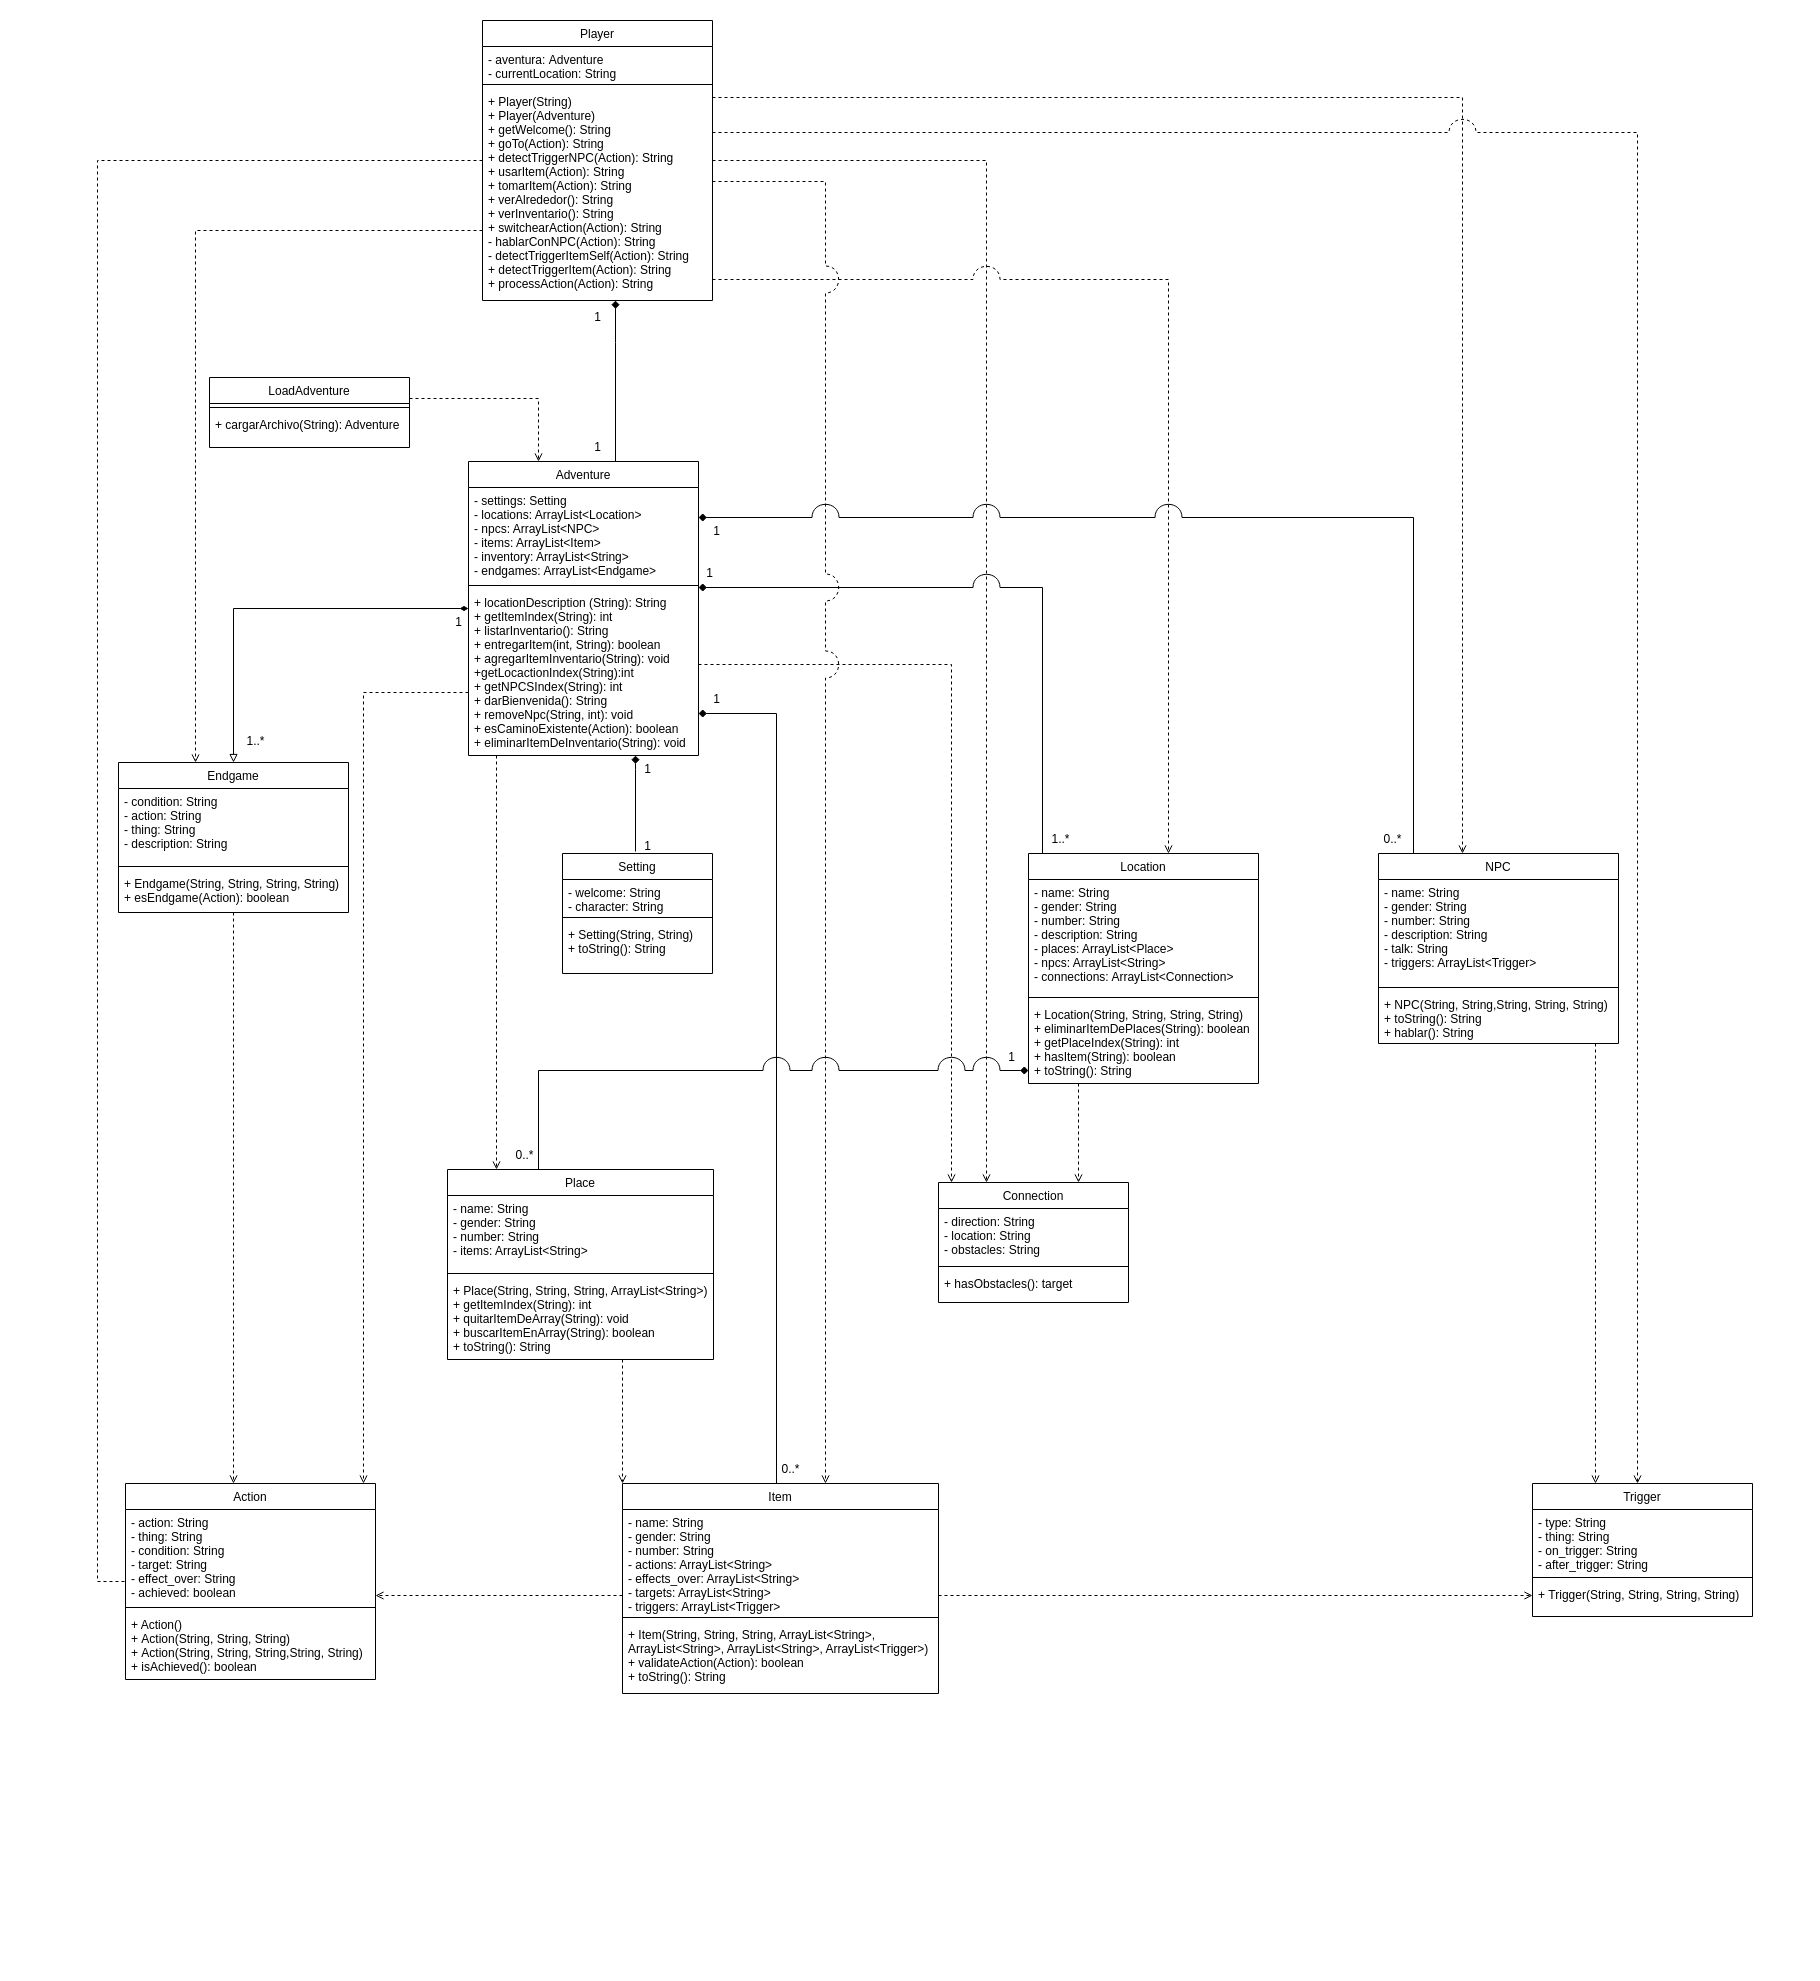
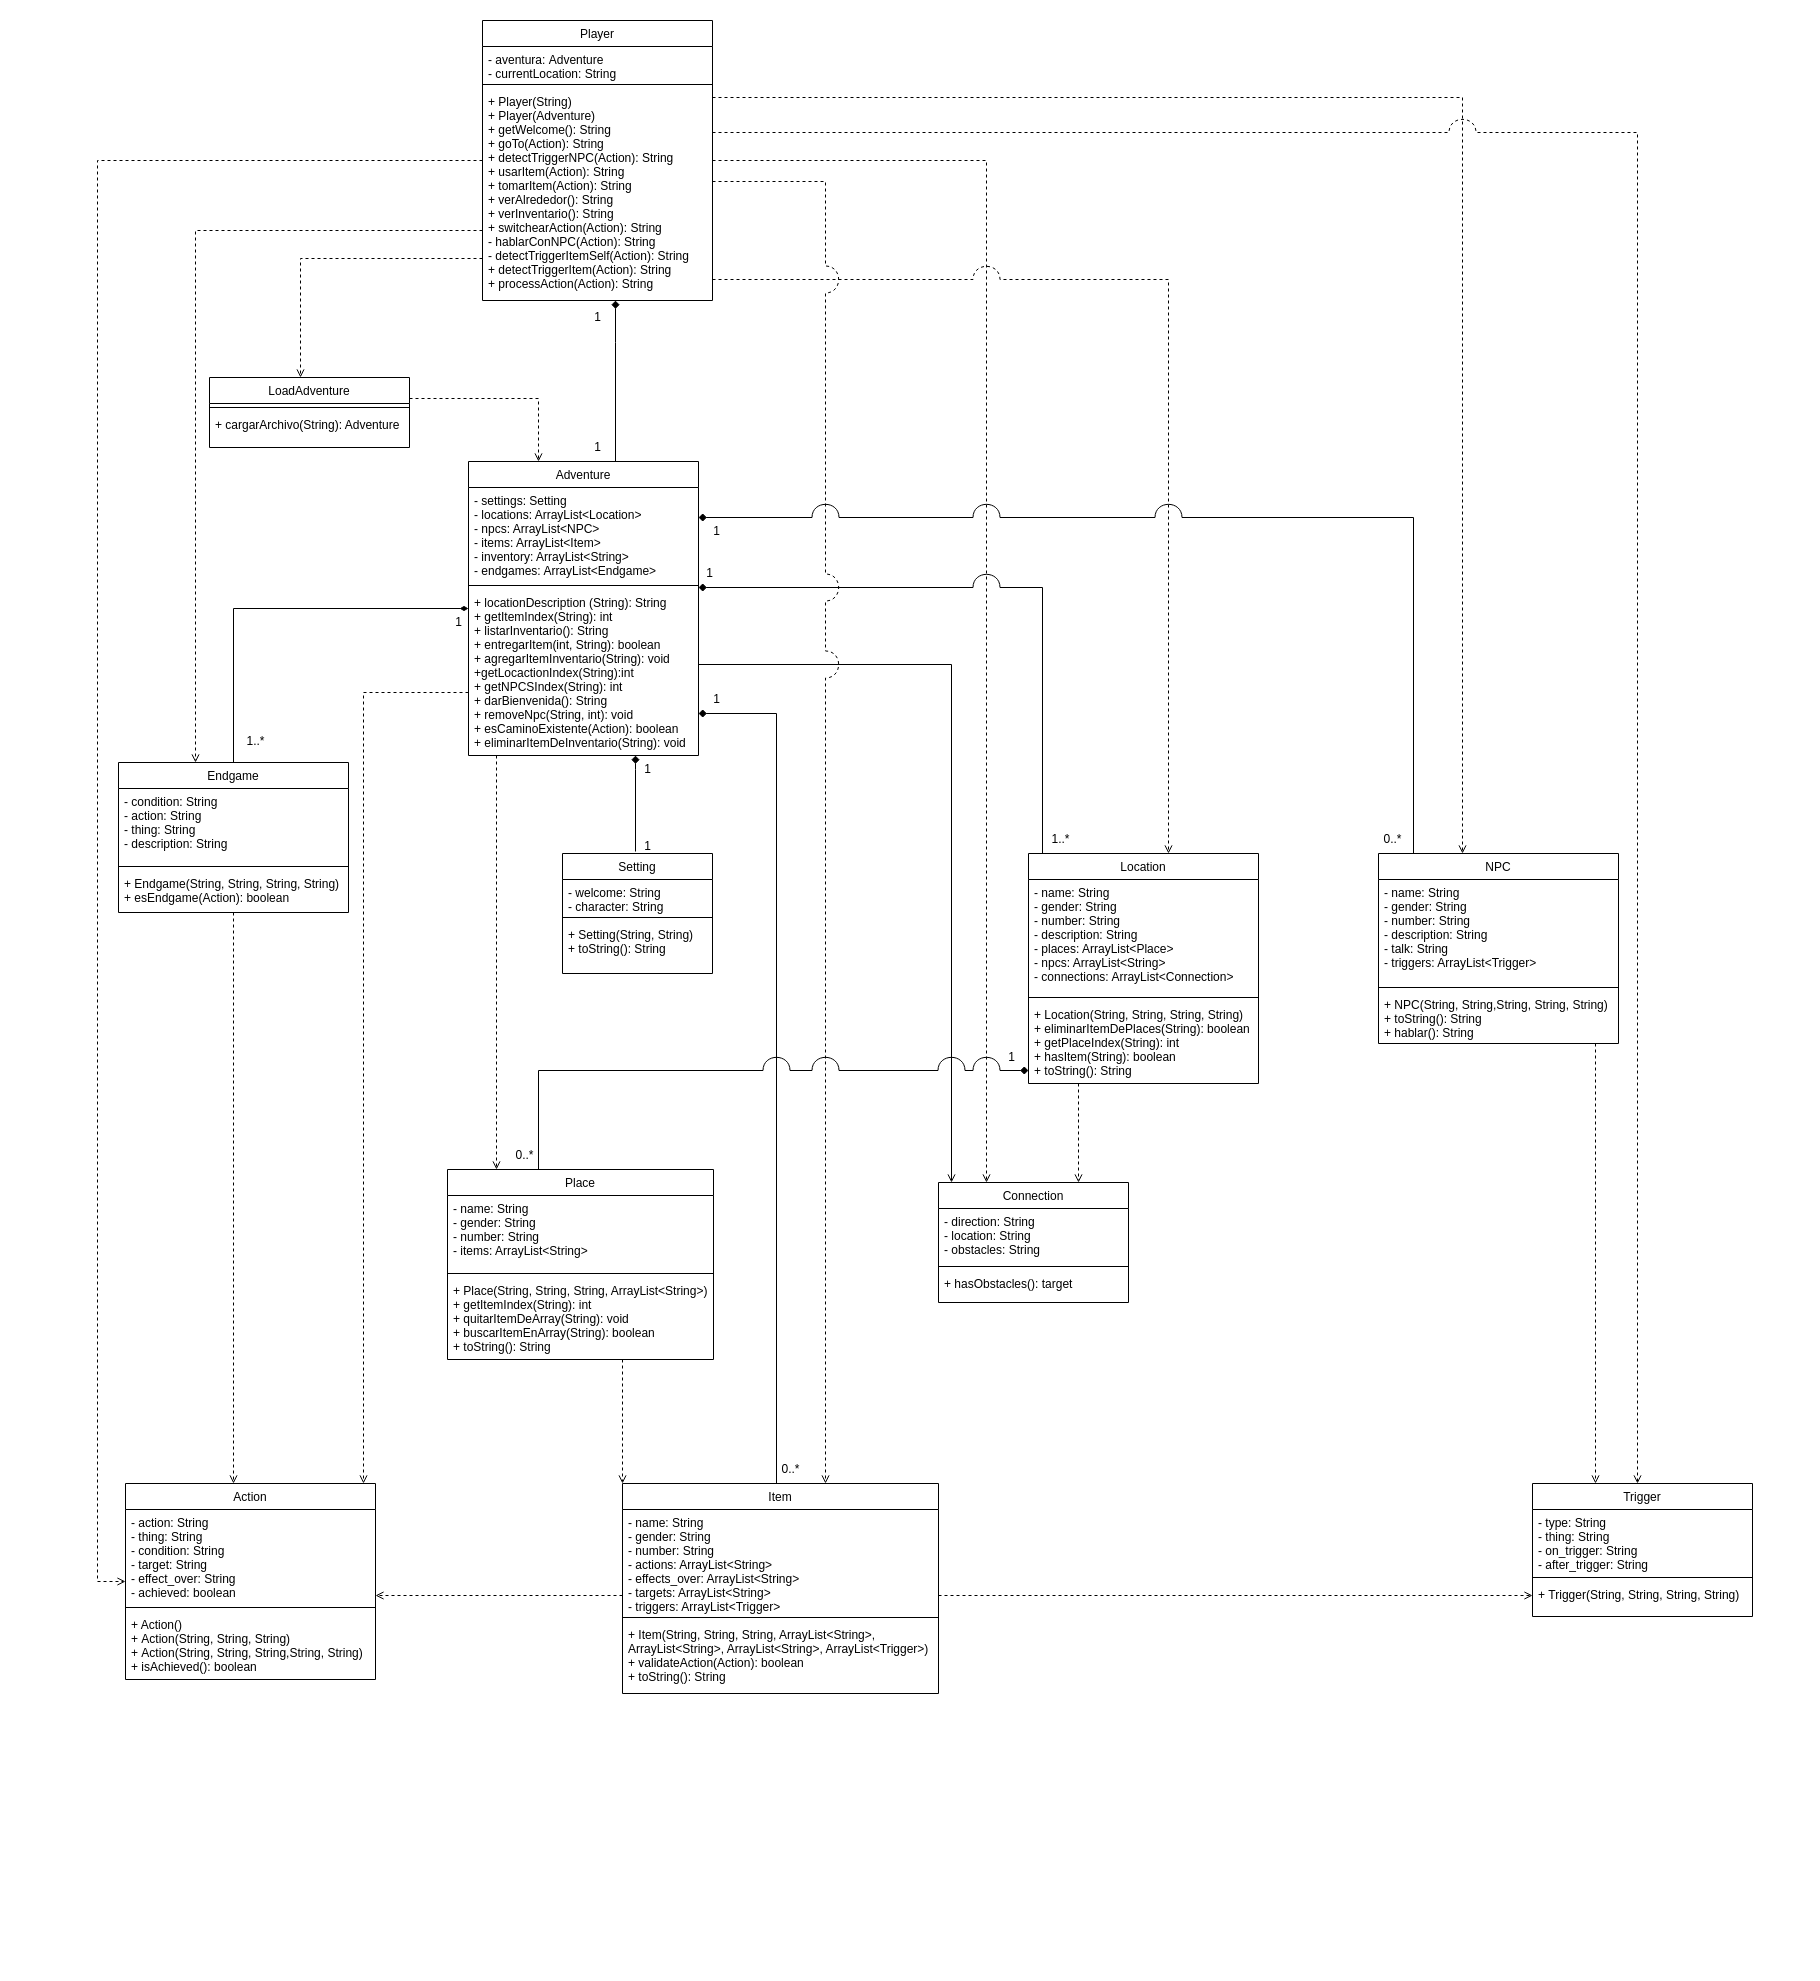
edge "Player" -> "LoadAdventure": added
edge "Adventure" -- "Endgame": arrowhead block -> none
edge "Adventure" -> "Connection": style dashed -> solid
edge "Player" -- "Action": arrowhead none -> open
